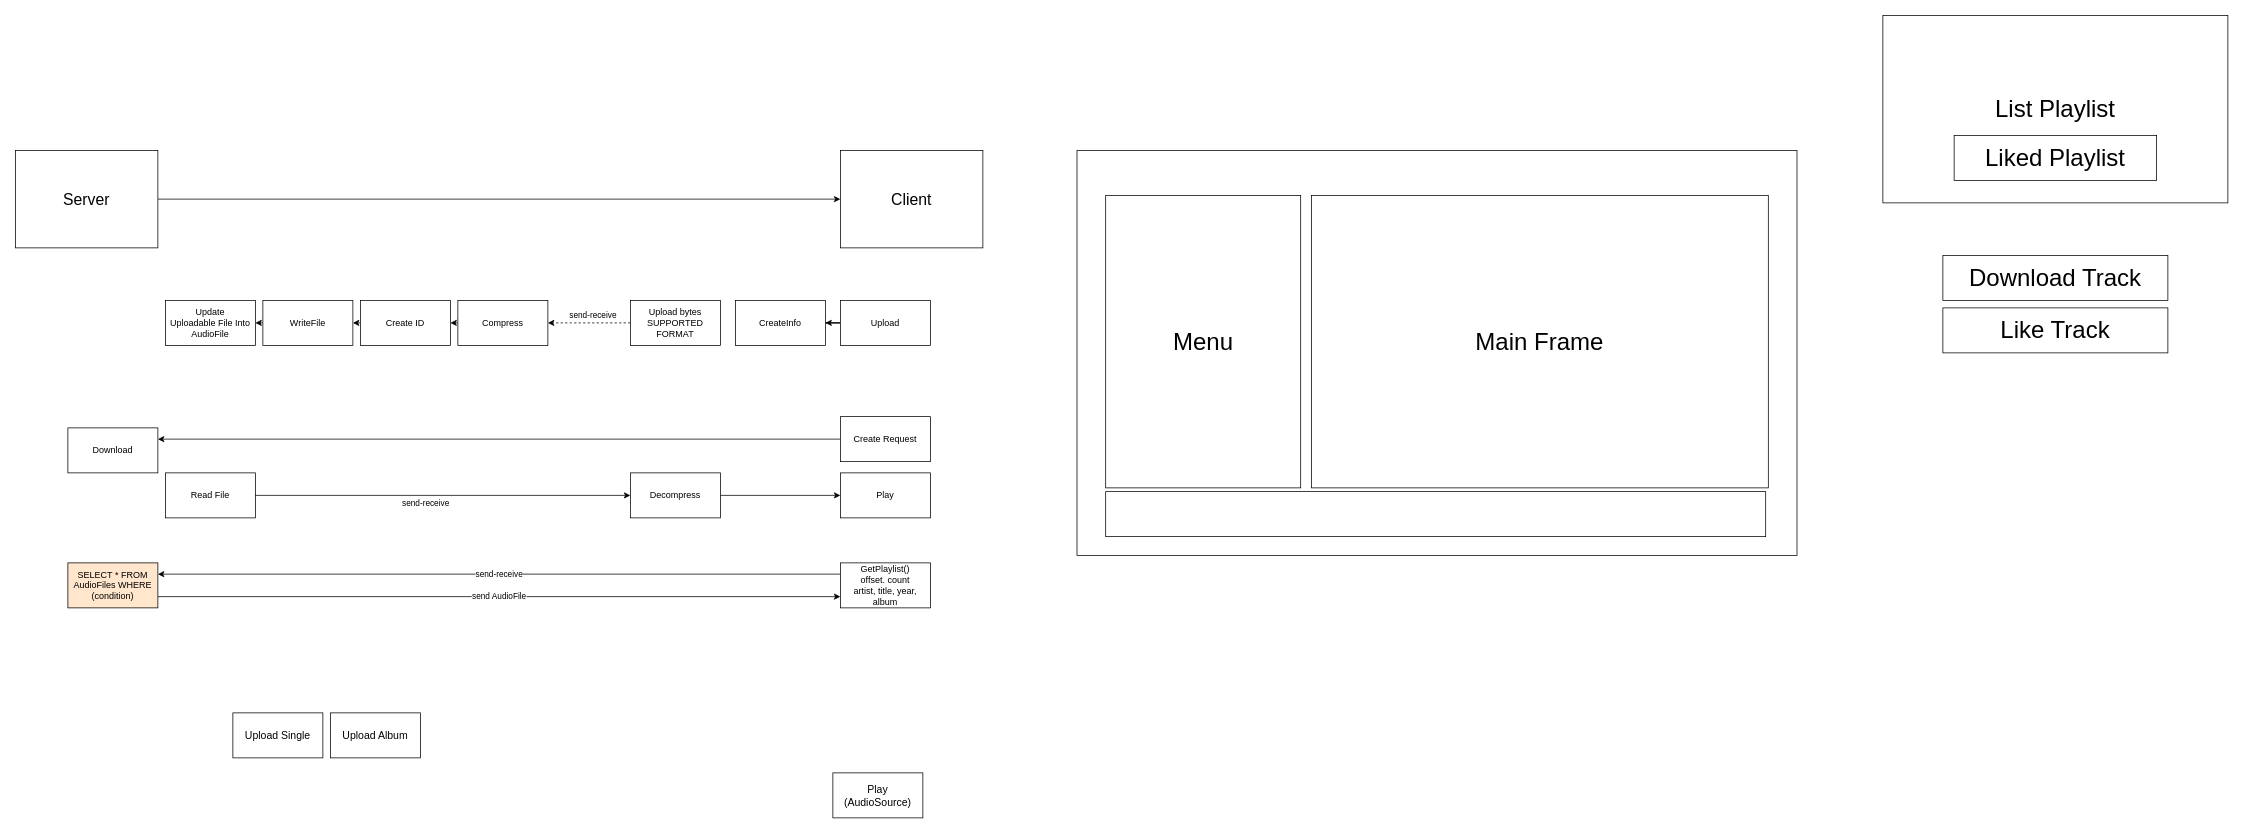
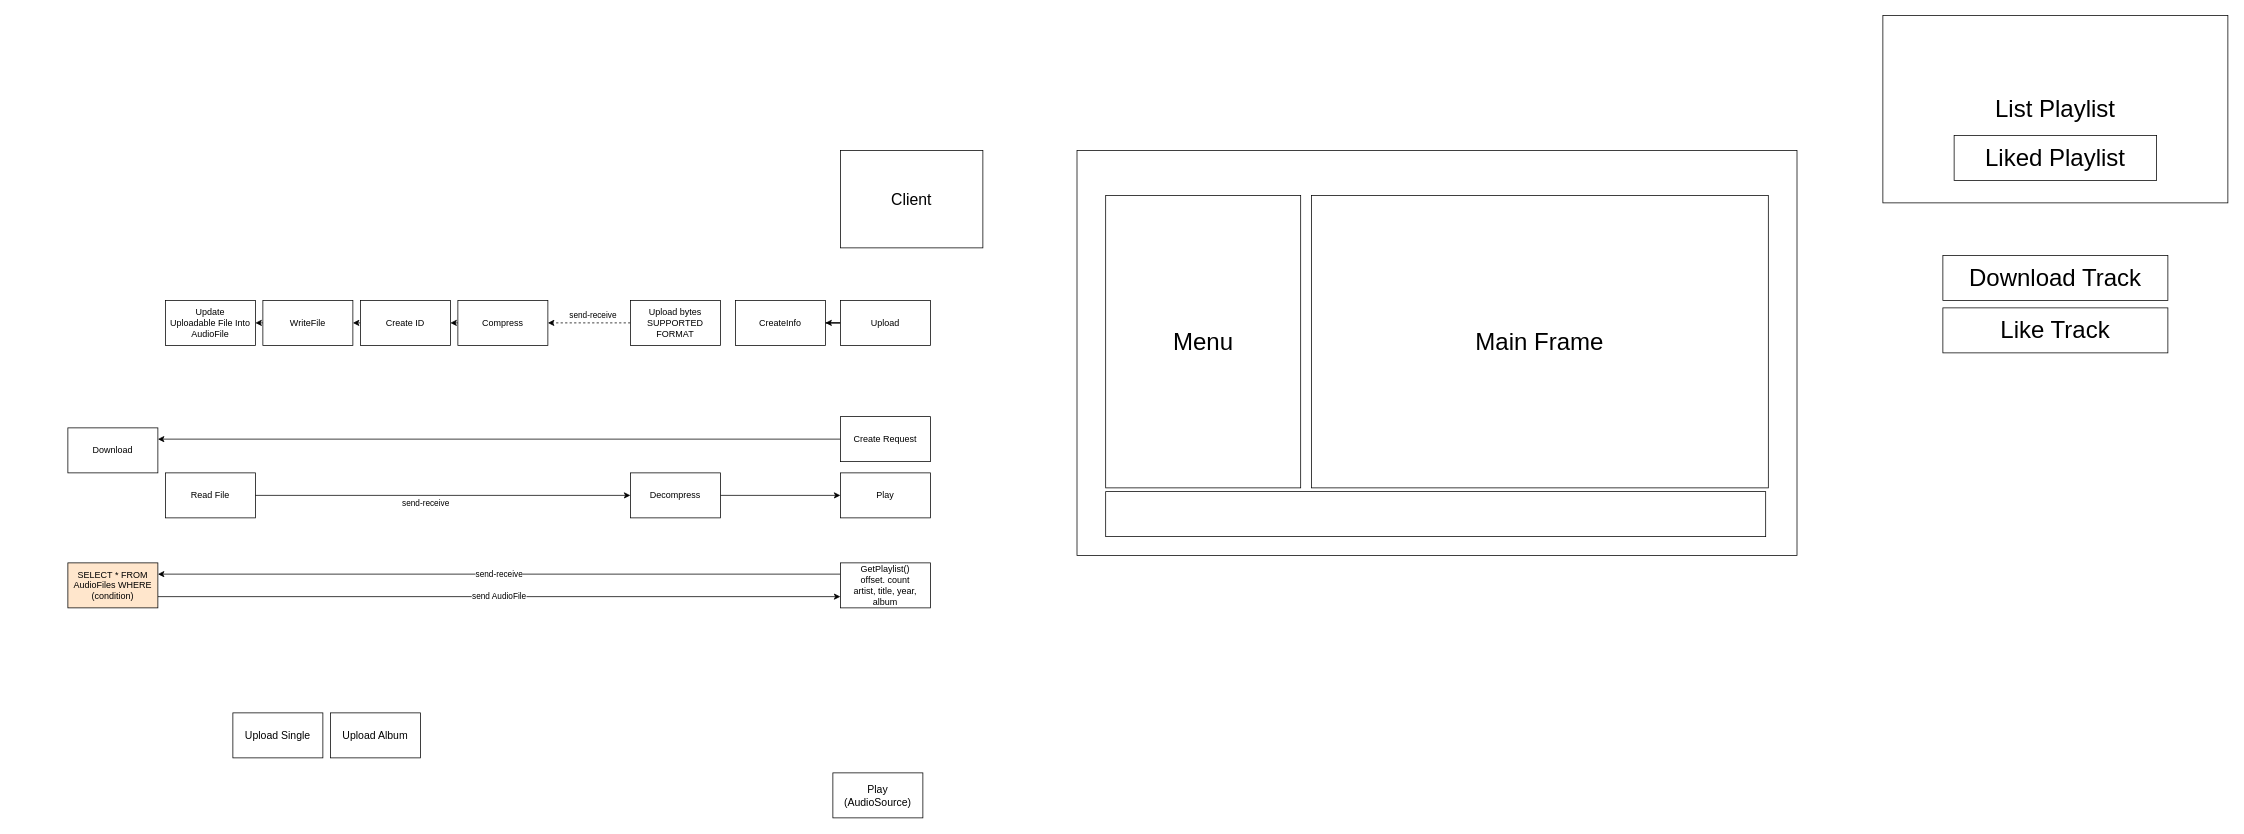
node "Server": removed
edge "Server" -> "Client": removed
